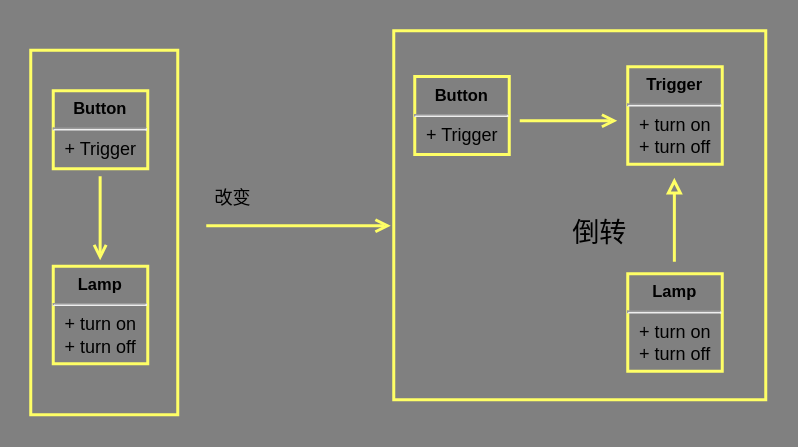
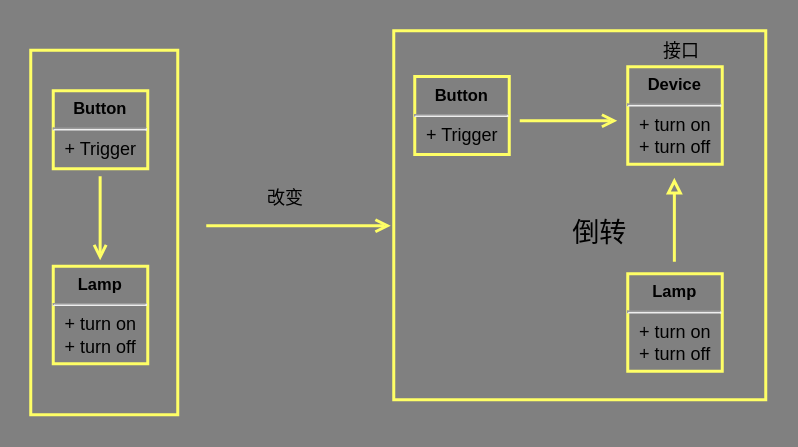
node "接口": added
node "Trigger + turn on + turn off": label "Trigger + turn on + turn off" -> "Device + turn on + turn off"
node "改变": moved (233, 199) -> (286, 199)
